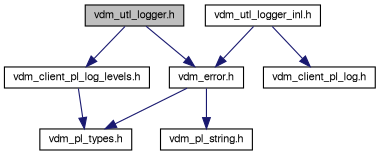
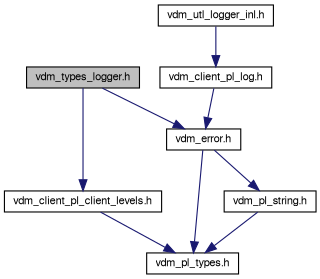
node "vdm_utl_logger.h": label "vdm_utl_logger.h" -> "vdm_types_logger.h"
edge "vdm_utl_logger_inl.h" -> "vdm_error.h": now "vdm_client_pl_log.h" -> "vdm_error.h"
node "vdm_client_pl_log_levels.h": label "vdm_client_pl_log_levels.h" -> "vdm_client_pl_client_levels.h"
edge "vdm_pl_string.h" -> "vdm_pl_types.h": added
